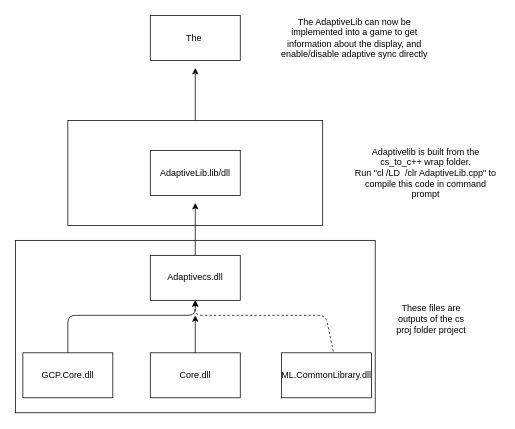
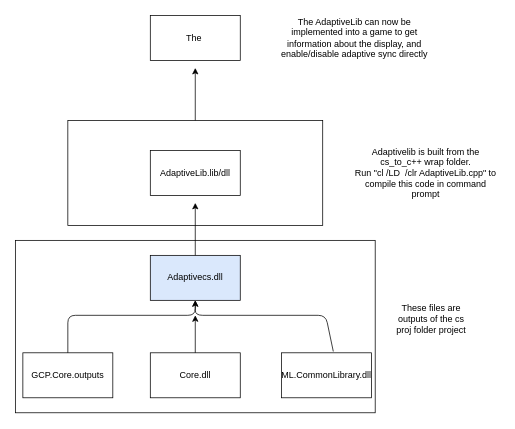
node "Adaptivecs.dll": fillcolor #ffffff -> #dae8fc
edge "ML.CommonLibrary.dll" -> "Adaptivecs.dll": style dashed -> solid
node "GCP.Core.dll": label "GCP.Core.dll" -> "GCP.Core.outputs"
